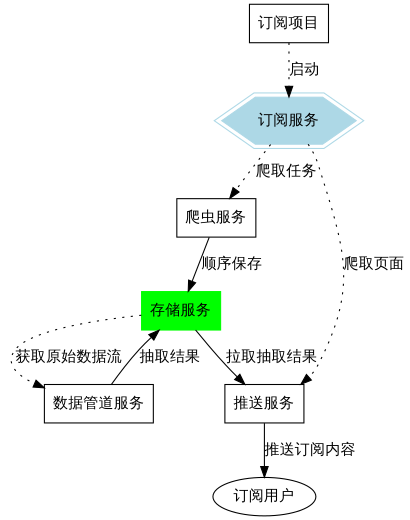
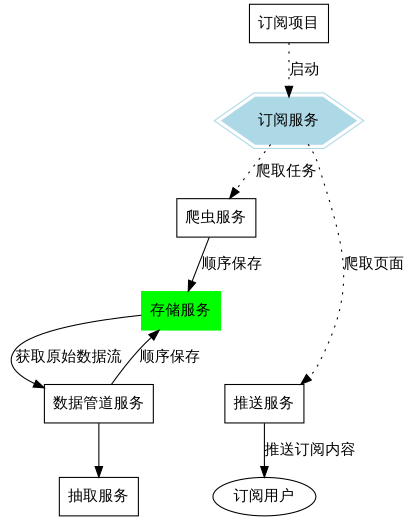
edge "存储服务" -> "数据管道服务": style dotted -> solid
edge "存储服务" -> "推送服务": removed, label "拉取抽取结果"
edge "数据管道服务" -> "存储服务": label "抽取结果" -> "顺序保存"
node "抽取服务": added
